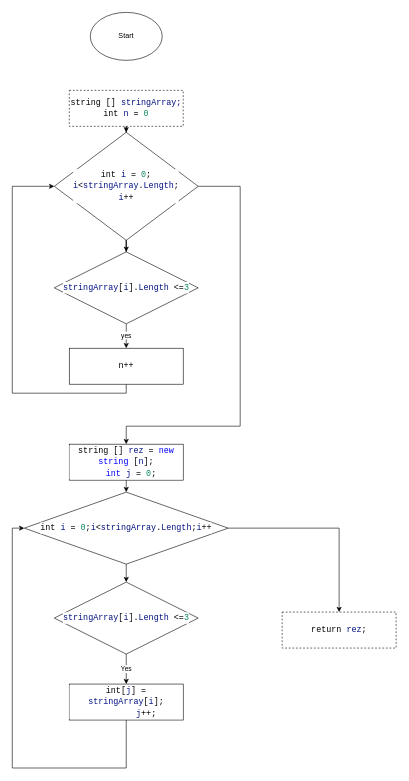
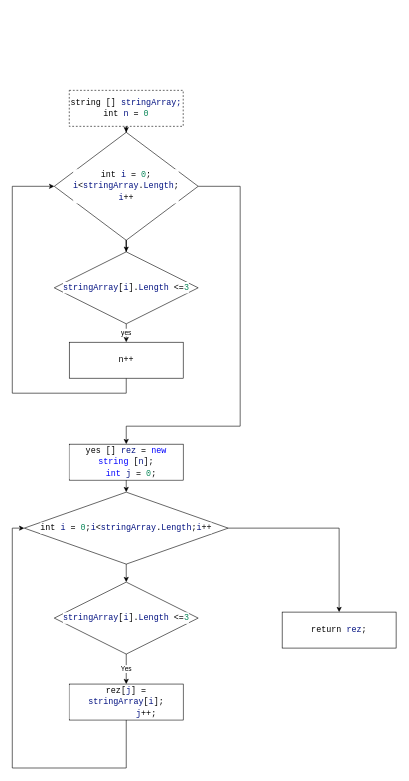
node "Start": removed
node "n++": moved (126, 366) -> (126, 360)
node "string [] rez = new string [n]; int j = 0;": label "string [] rez = new string [n]; int j = 0;" -> "yes [] rez = new string [n]; int j = 0;"
node "return rez;": style dashed -> solid
node "int[j] = stringArray[i]; j++;": label "int[j] = stringArray[i]; j++;" -> "rez[j] = stringArray[i]; j++;"
